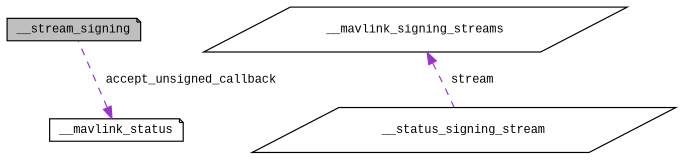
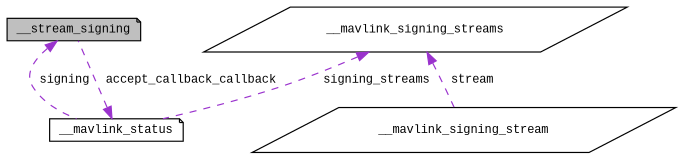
edge "__stream_signing" -> "__mavlink_status": label " accept_unsigned_callback" -> " accept_callback_callback"
edge "__mavlink_status" -> "__stream_signing": added, label "signing"
edge "__mavlink_status" -> "__mavlink_signing_streams": added, label "signing_streams"
node "__status_signing_stream": label "__status_signing_stream" -> "__mavlink_signing_stream"
